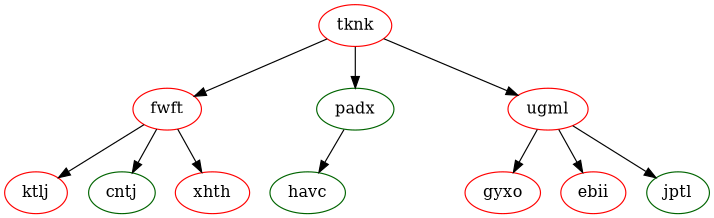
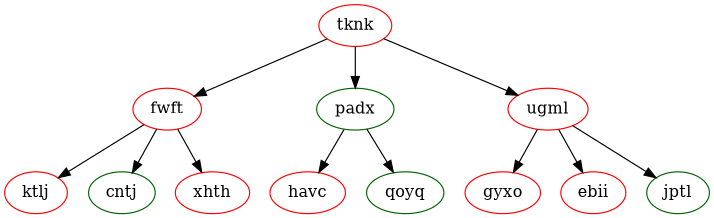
node "havc": color darkgreen -> red
node "qoyq": added
